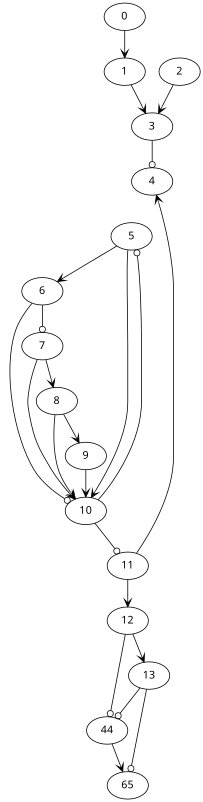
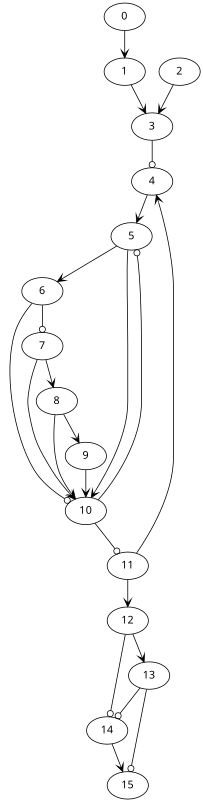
edge "4" -> "5": added
node "44": label "44" -> "14"
node "65": label "65" -> "15"
